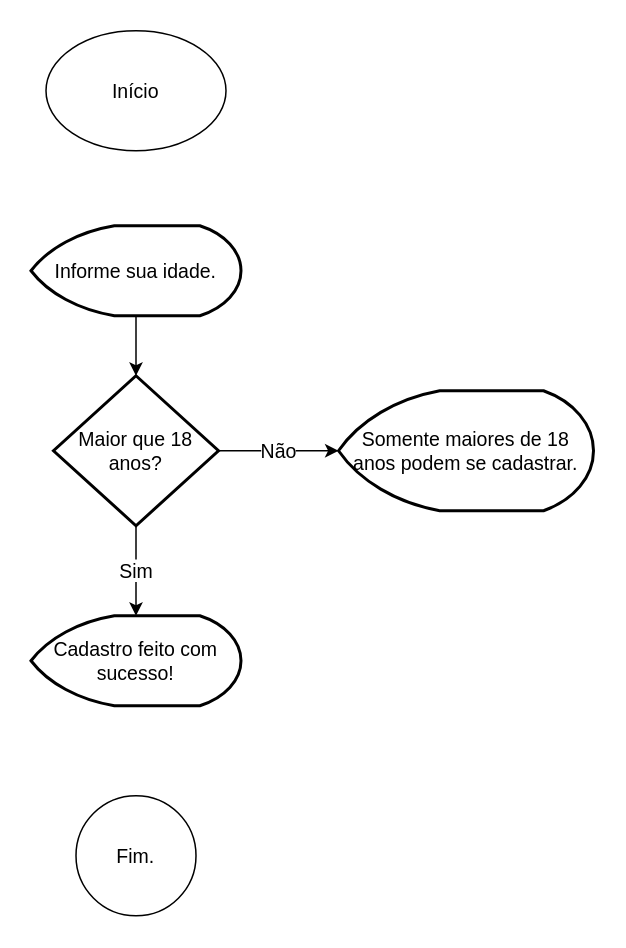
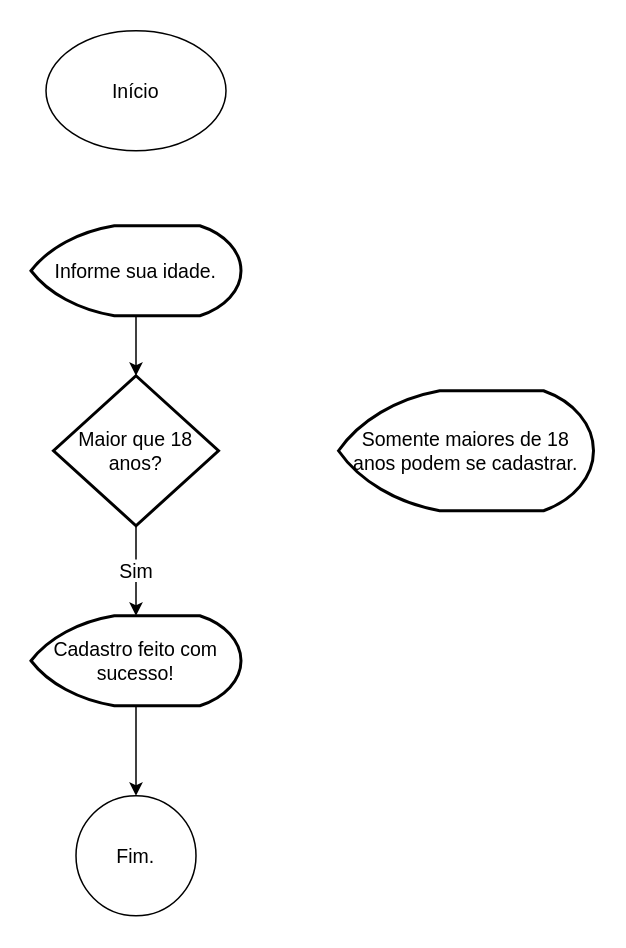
edge "Maior que 18 anos?" -> "Somente maiores de 18 anos podem se cadastrar.": removed, label "Não"
edge "Cadastro feito com sucesso!" -> "Fim.": added
